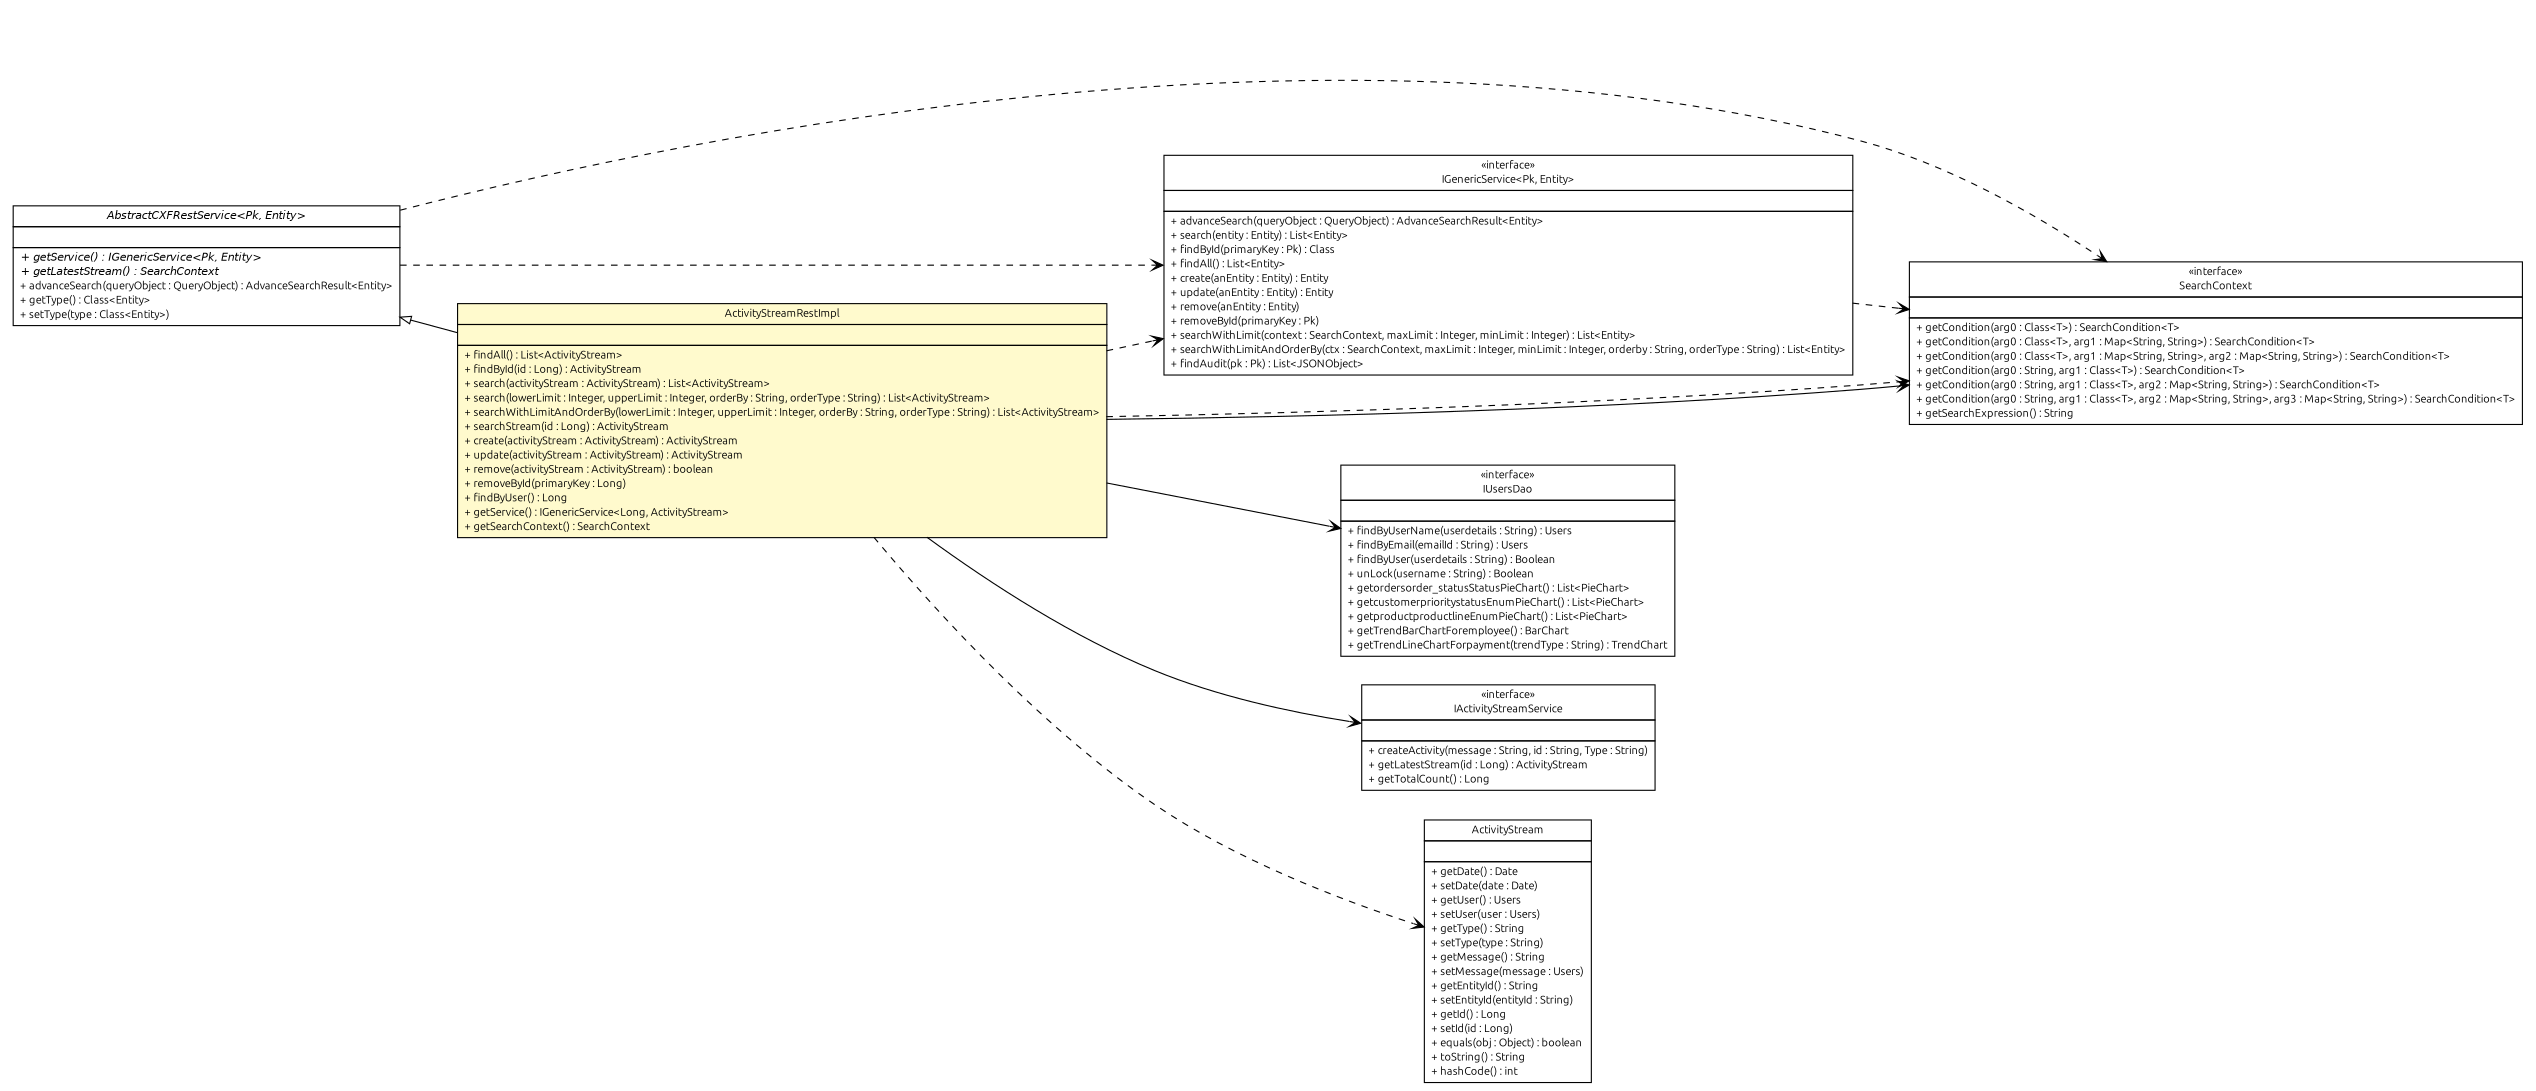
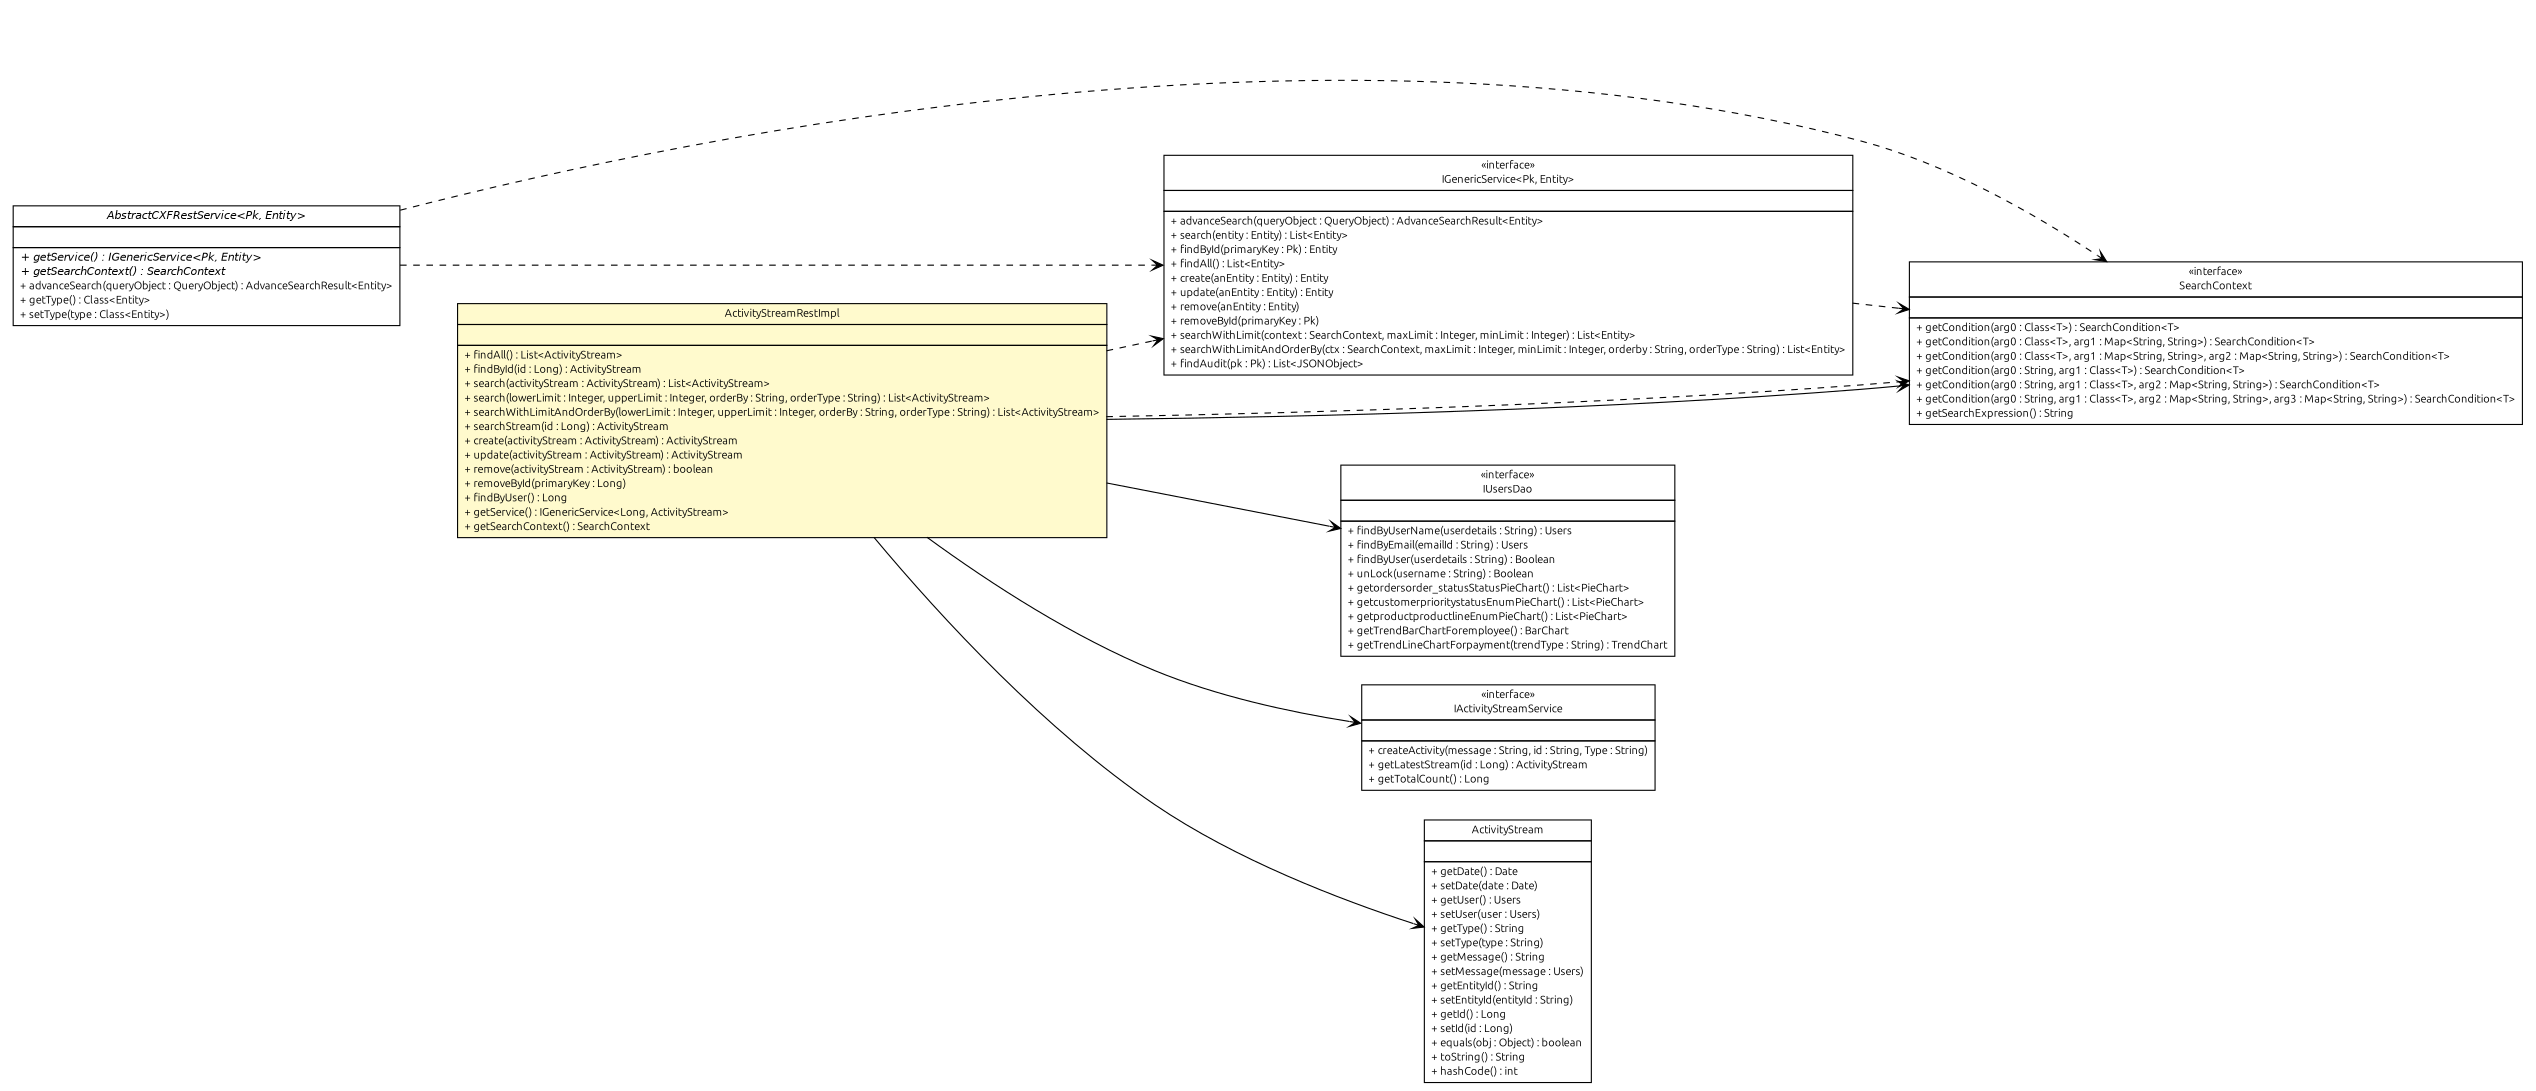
node "IGenericService<Pk, Entity>": text "+ findById(primaryKey : Pk) : Class" -> "+ findById(primaryKey : Pk) : Entity"
node "AbstractCXFRestService<Pk, Entity>": text "+ getLatestStream() : SearchContext" -> "+ getSearchContext() : SearchContext"
edge "ActivityStreamRestImpl" -> "AbstractCXFRestService<Pk, Entity>": removed
edge "ActivityStreamRestImpl" -> "ActivityStream": style dashed -> solid
